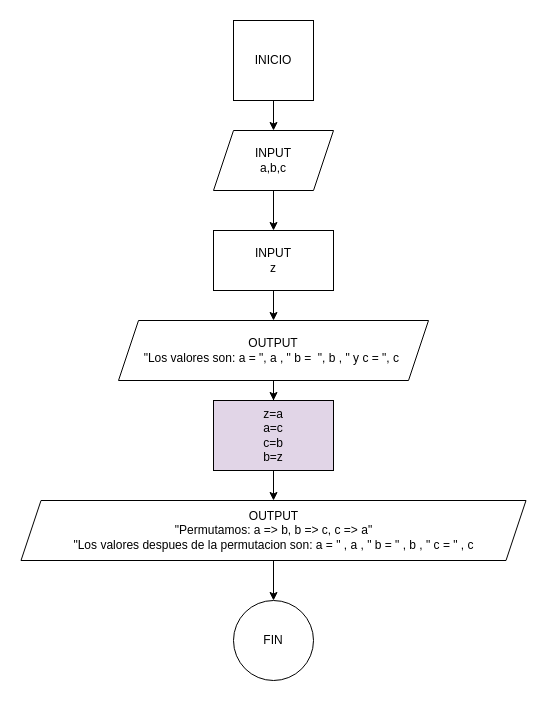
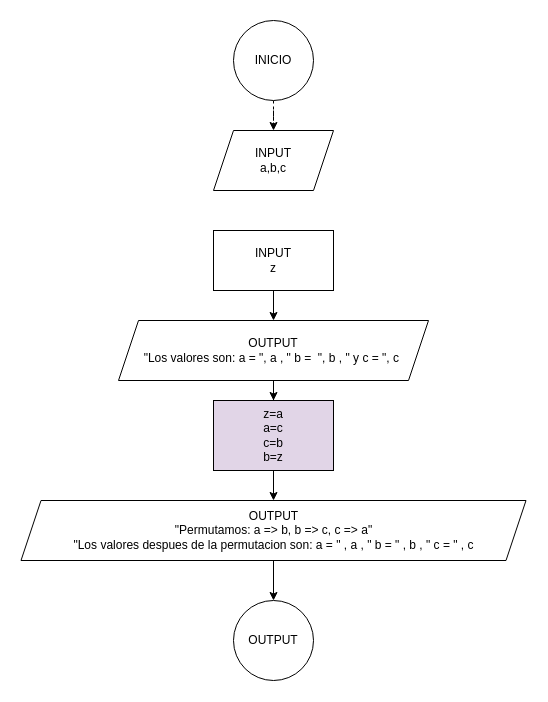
node "INICIO": shape rectangle -> ellipse
edge "INICIO" -> "INPUT a,b,c": style solid -> dashed
edge "INPUT a,b,c" -> "INPUT z": removed
node "FIN": label "FIN" -> "OUTPUT"
